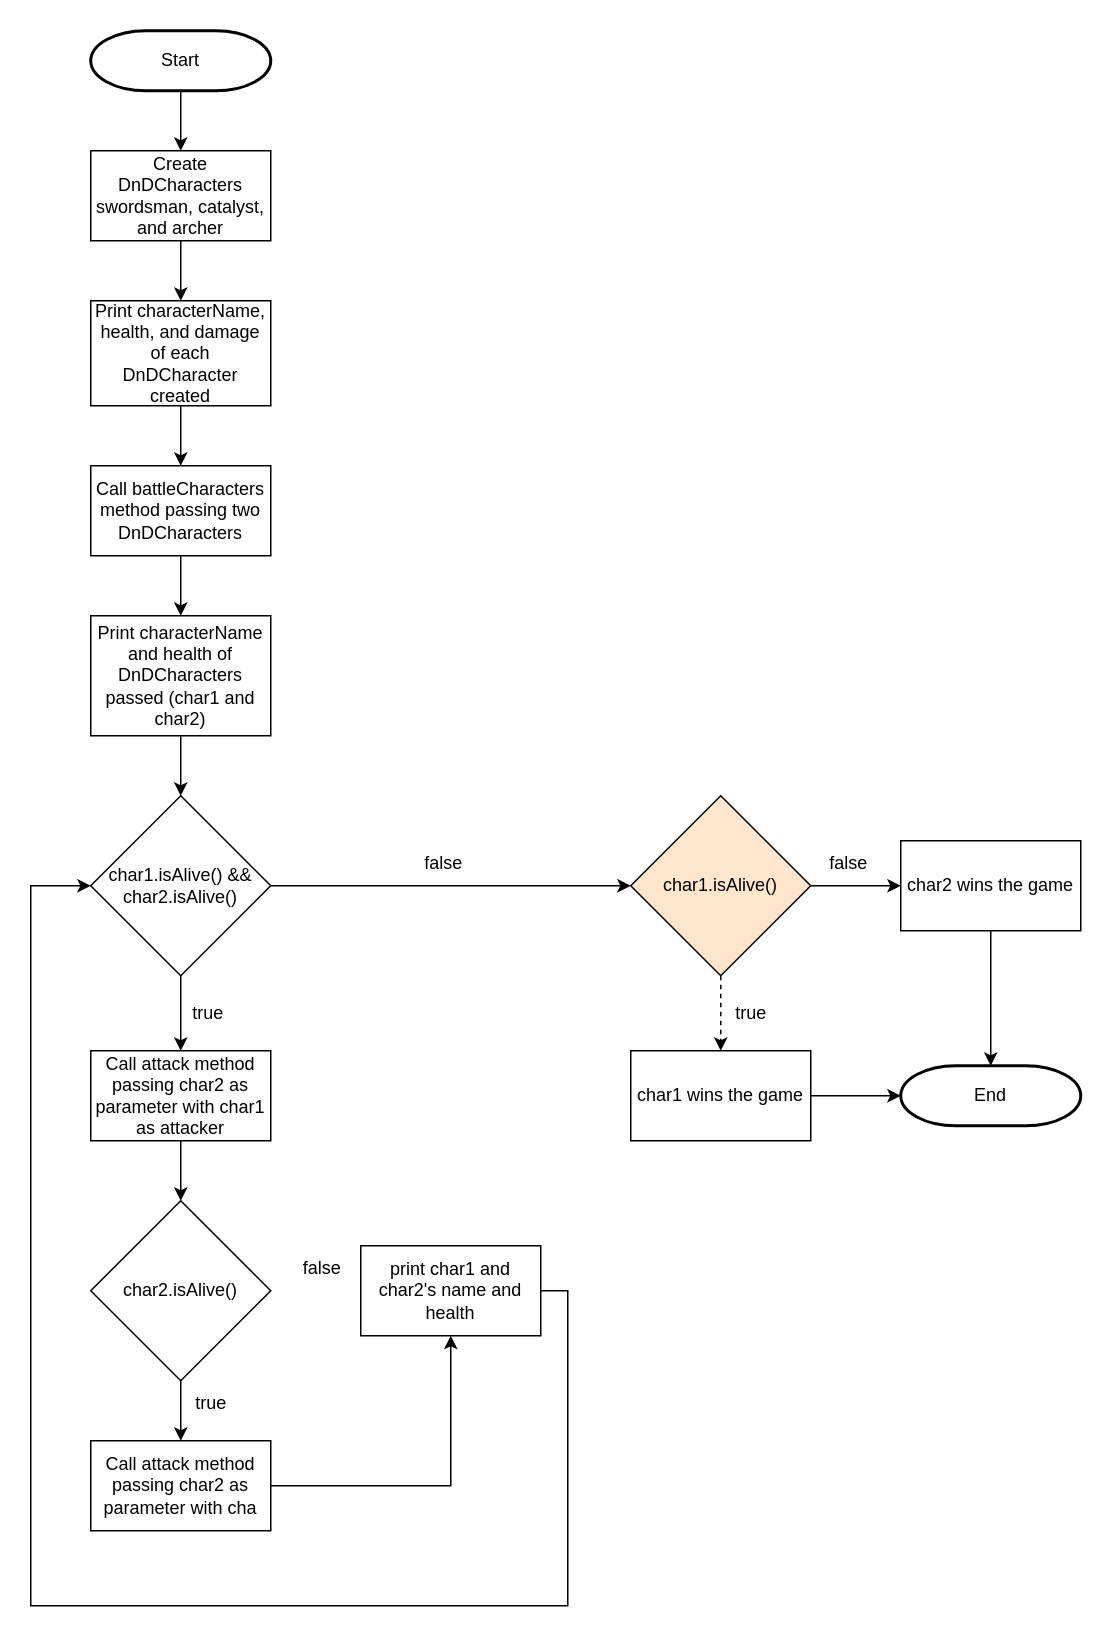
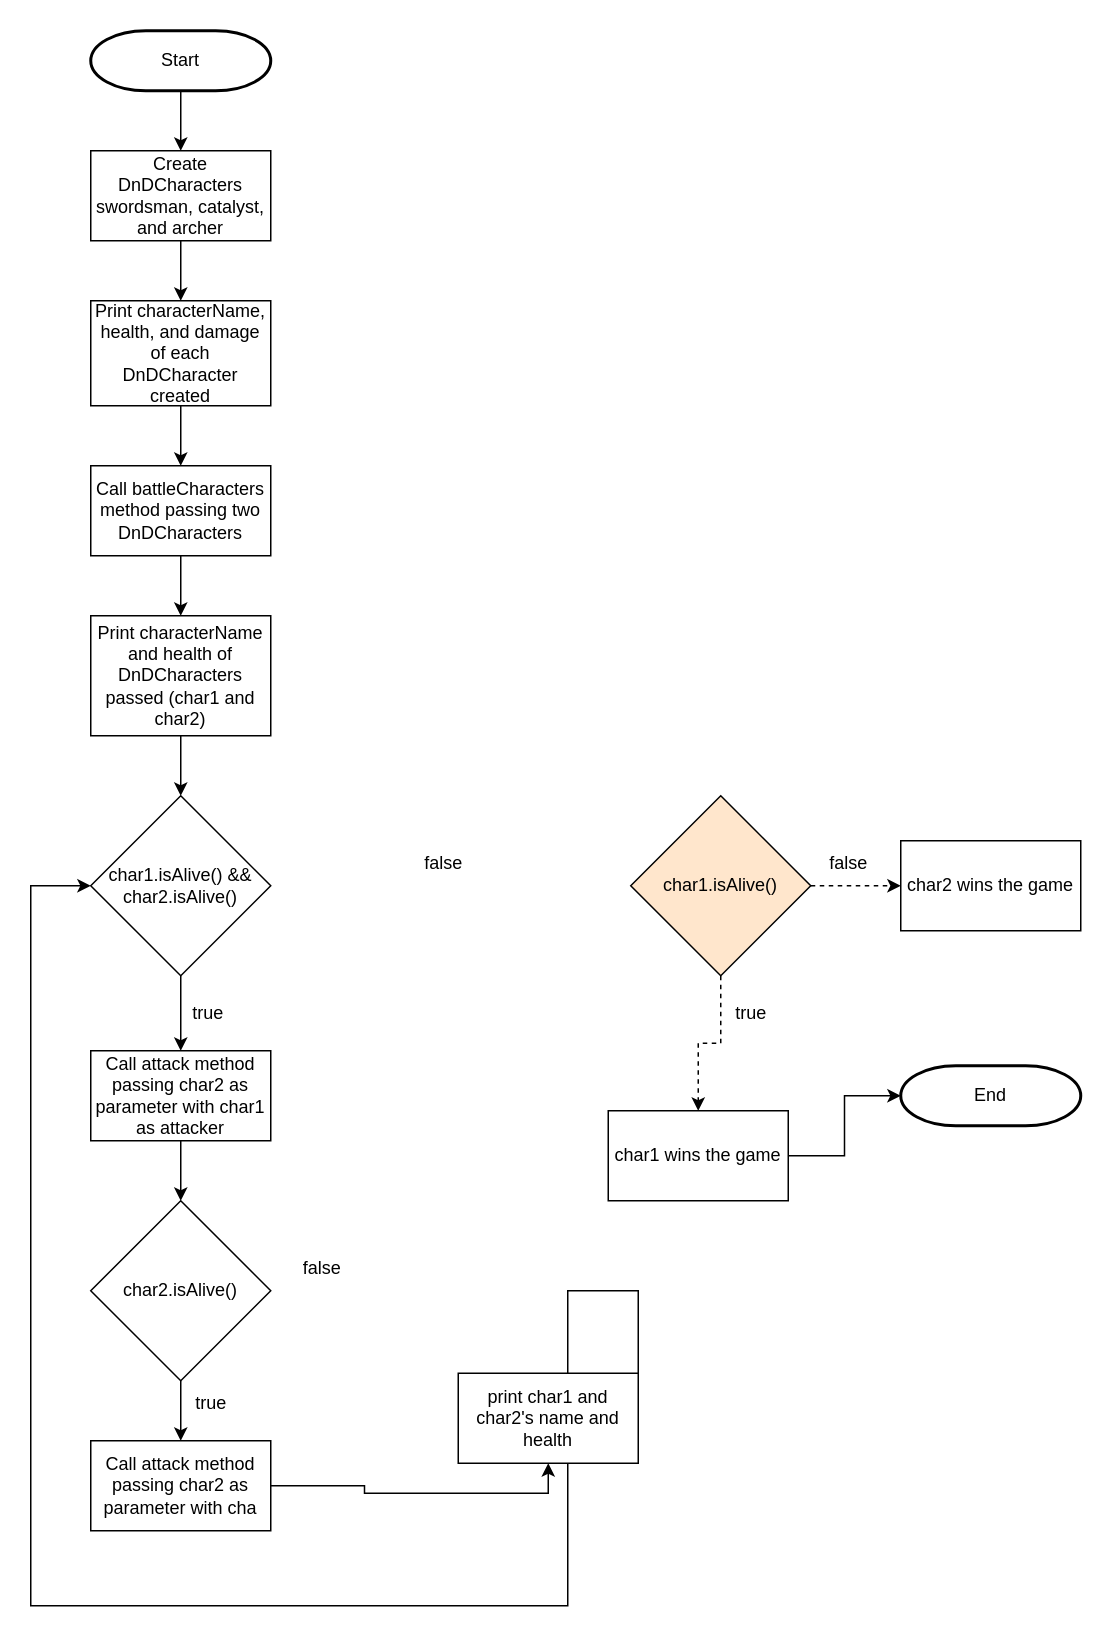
edge "char1.isAlive() && char2.isAlive()" -> "char1.isAlive()": removed
edge "char1.isAlive()" -> "char2 wins the game": style solid -> dashed
edge "char2 wins the game" -> "End": removed
node "char1 wins the game": moved (721, 1096) -> (698, 1156)
node "print char1 and char2's name and health": moved (451, 1291) -> (548, 1418)
